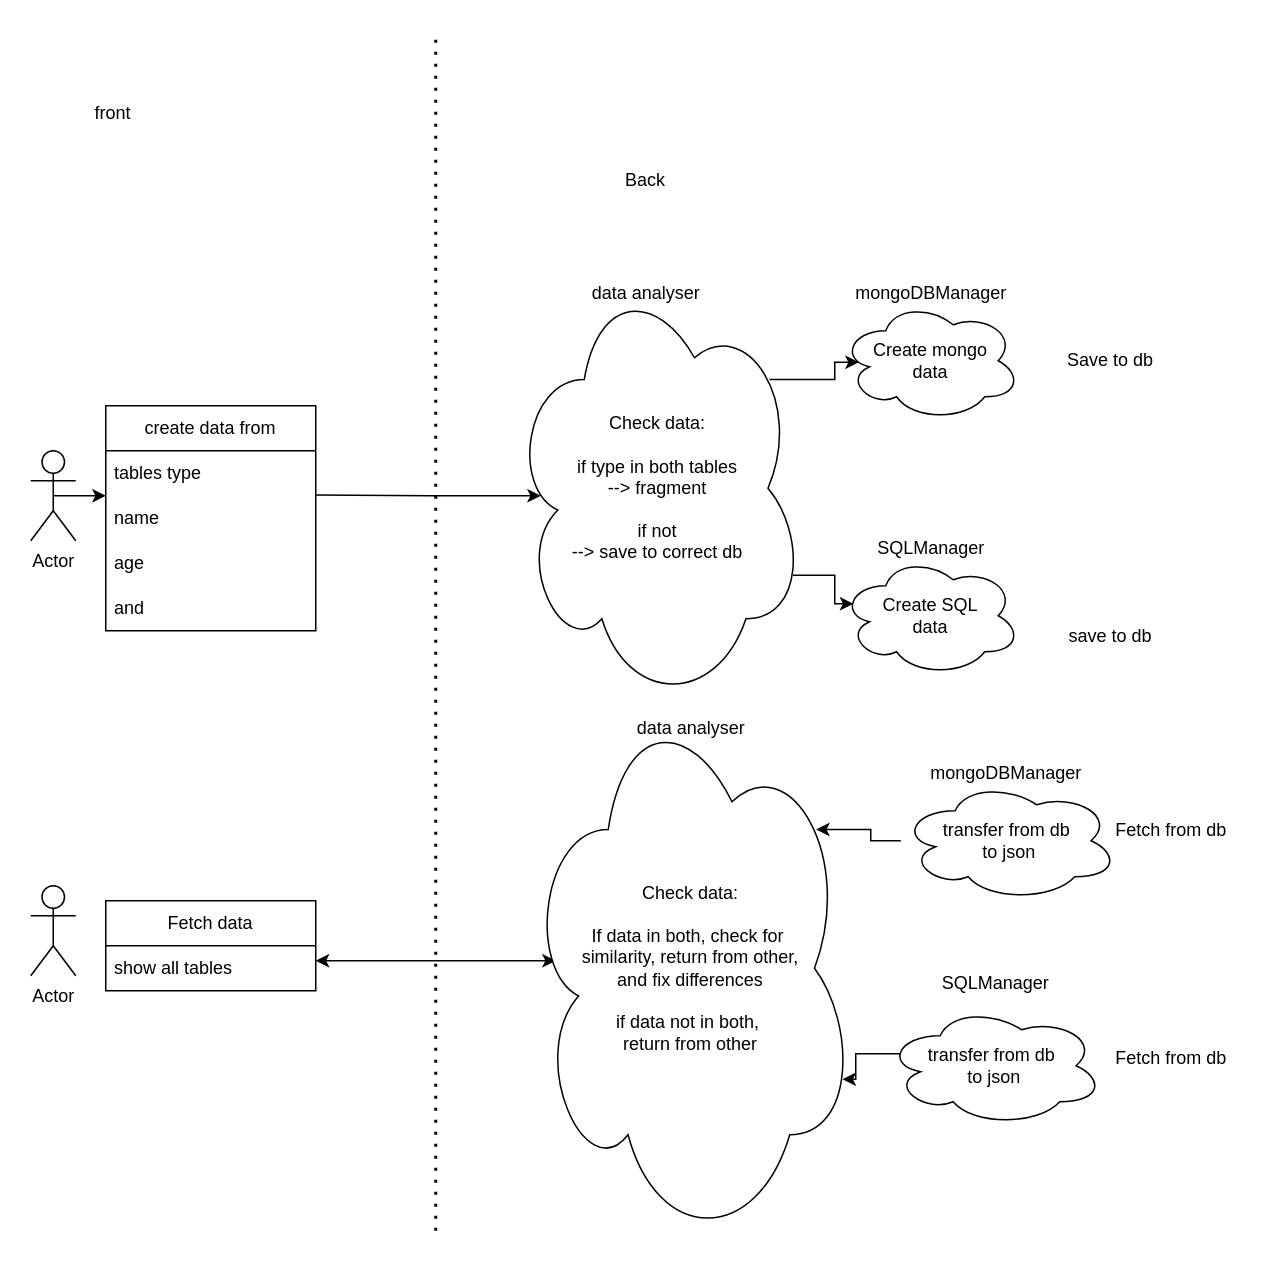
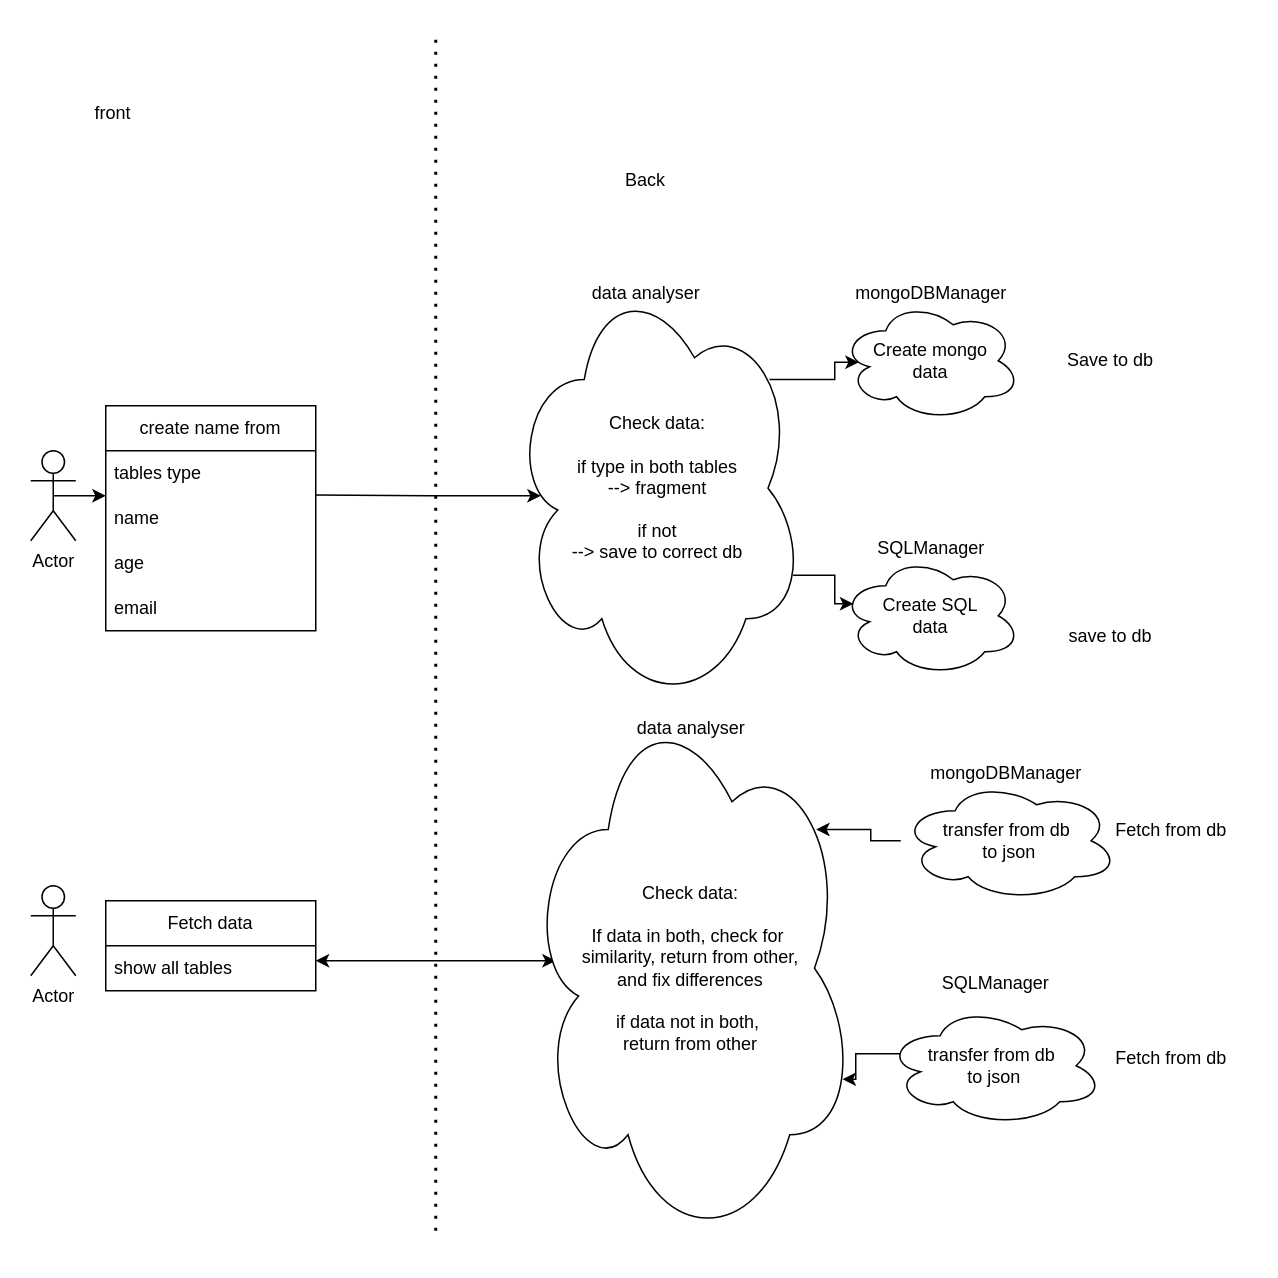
node "create data from": label "create data from" -> "create name from"
node "and": label "and" -> "email"
